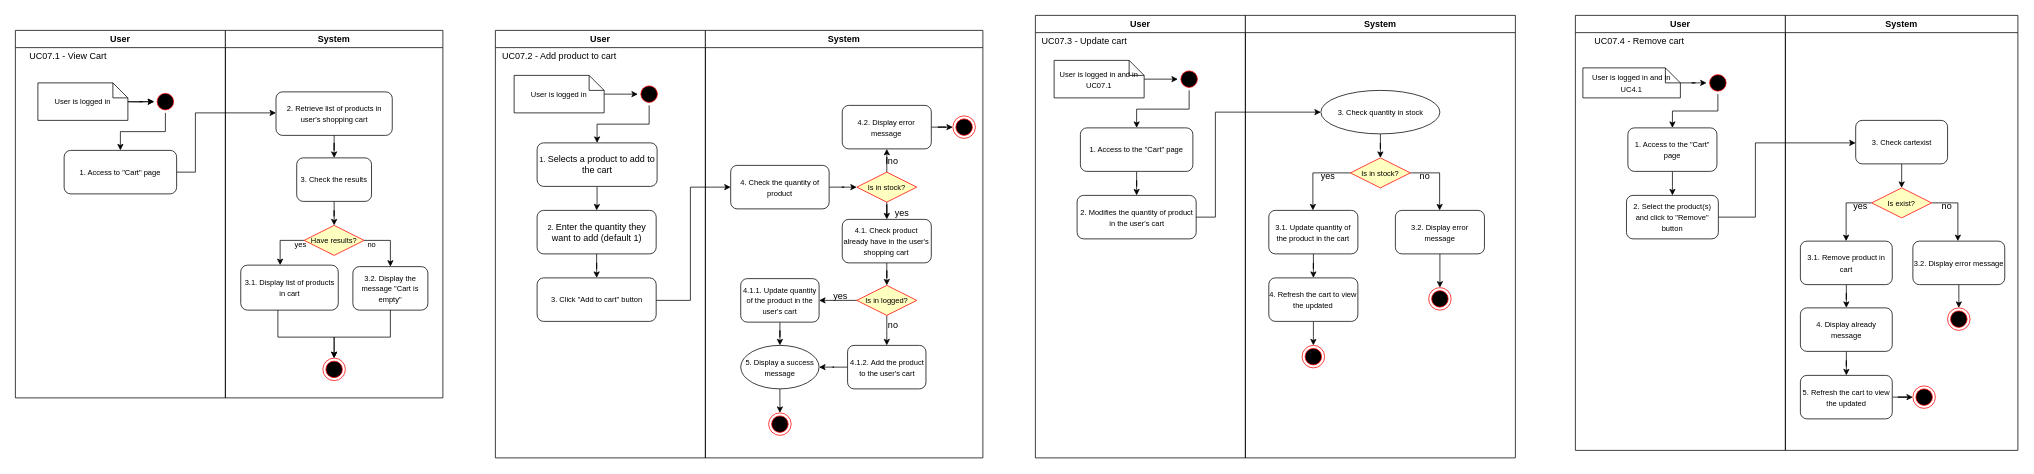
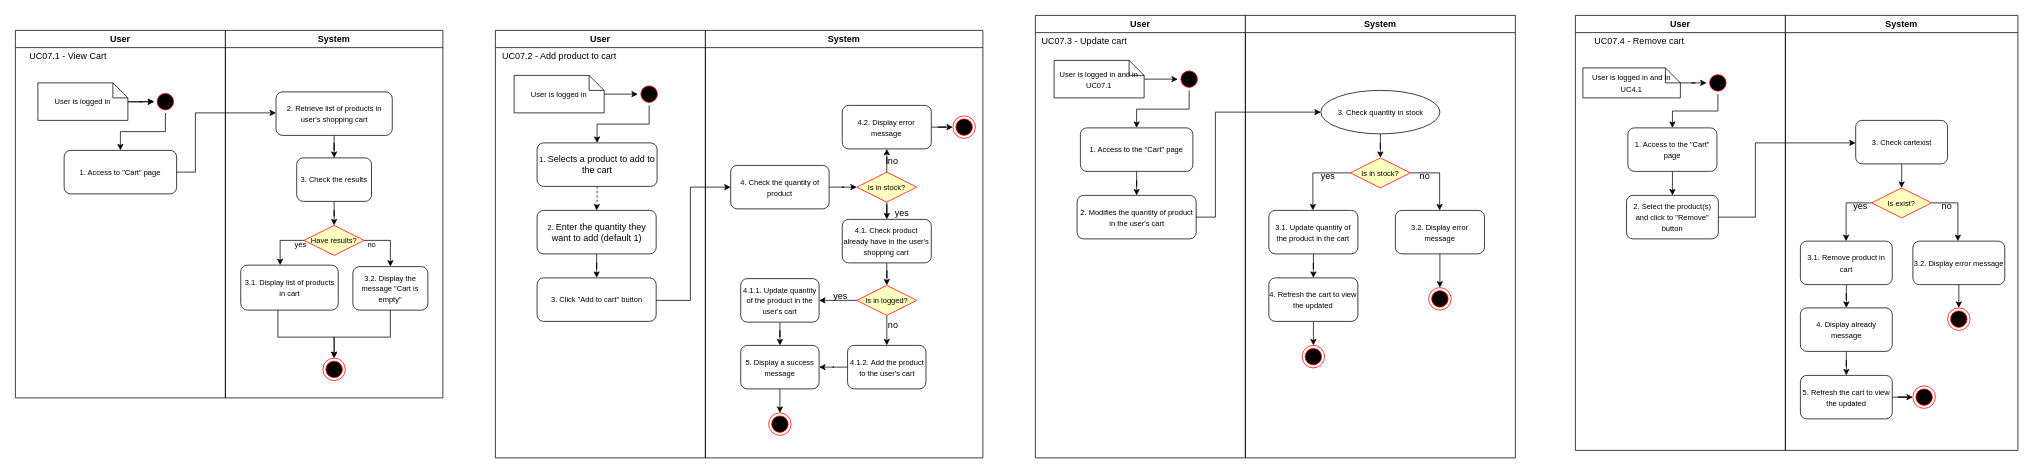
edge "1. Selects a product to add to the cart" -> "2. Enter the quantity they want to add (default 1)": style solid -> dashed
node "5. Display a success message": shape ellipse -> rounded rectangle
